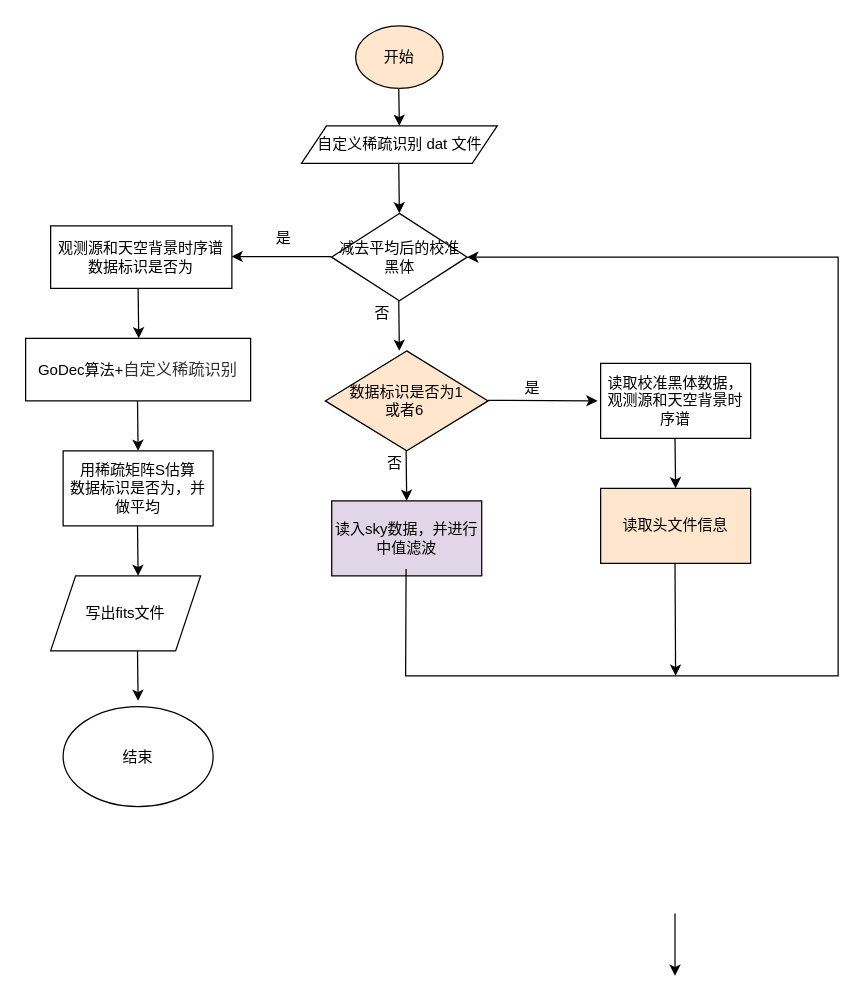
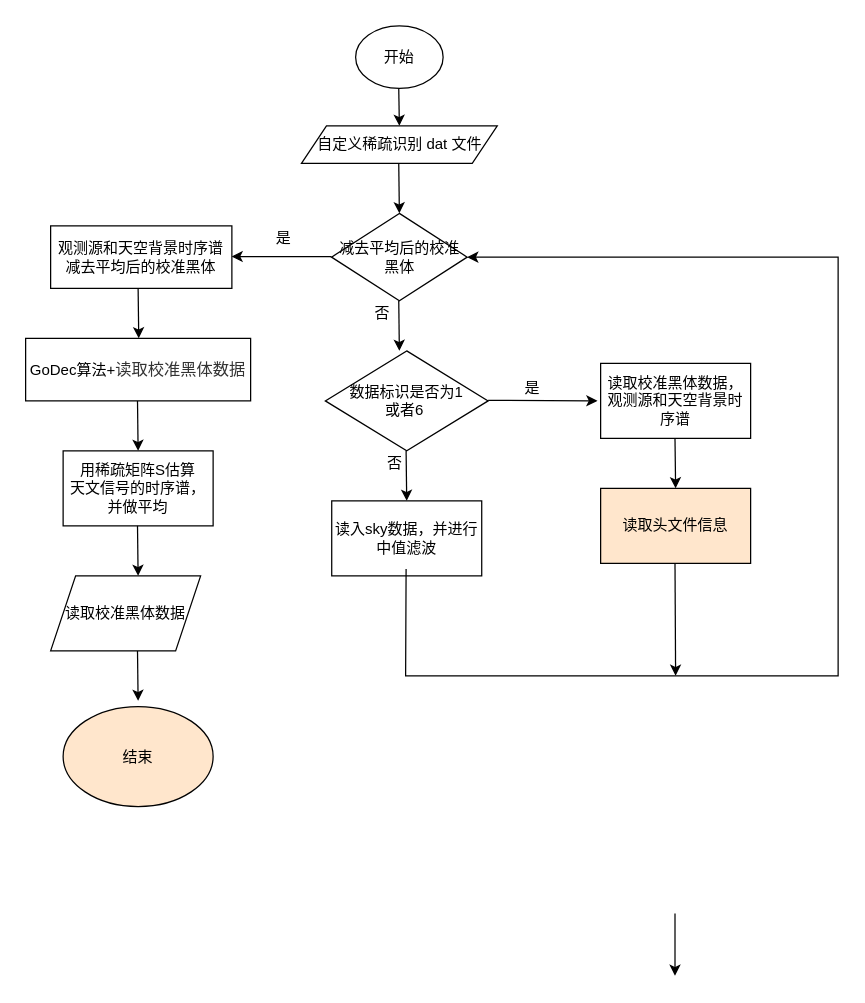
node "开始": fillcolor #ffe6cc -> #ffffff
node "观测源和天空背景时序谱 数据标识是否为": label "观测源和天空背景时序谱 数据标识是否为" -> "观测源和天空背景时序谱 减去平均后的校准黑体"
node "GoDec算法+自定义稀疏识别": label "GoDec算法+自定义稀疏识别" -> "GoDec算法+读取校准黑体数据"
node "数据标识是否为1 或者6": fillcolor #ffe6cc -> #ffffff
node "用稀疏矩阵S估算 数据标识是否为，并做平均": label "用稀疏矩阵S估算 数据标识是否为，并做平均" -> "用稀疏矩阵S估算 天文信号的时序谱，并做平均"
node "读入sky数据，并进行中值滤波": fillcolor #e1d5e7 -> #ffffff
node "写出fits文件": label "写出fits文件" -> "读取校准黑体数据"
node "结束": fillcolor #ffffff -> #ffe6cc
